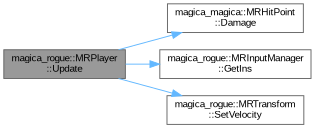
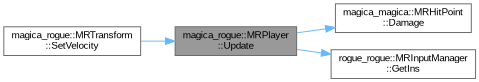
node "magica_rogue::MRInputManager ::GetIns": label "magica_rogue::MRInputManager ::GetIns" -> "rogue_rogue::MRInputManager ::GetIns"
edge "magica_rogue::MRPlayer ::Update" -> "magica_rogue::MRTransform ::SetVelocity": reversed
